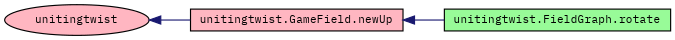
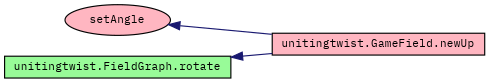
node "unitingtwist": label "unitingtwist" -> "setAngle"
edge "unitingtwist.FieldGraph.rotate" -> "unitingtwist.GameField.newUp": reversed
